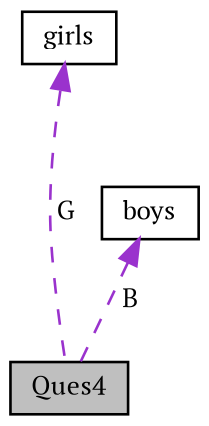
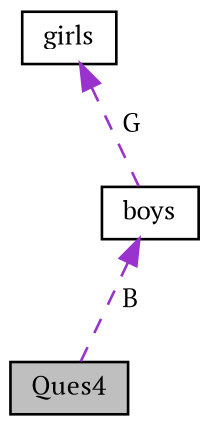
edge "Ques4" -> "girls": now "boys" -> "girls"
